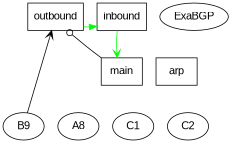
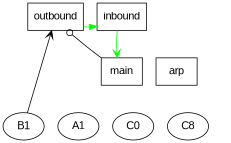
node "ExaBGP": removed
node "B9": label "B9" -> "B1"
node "A8": label "A8" -> "A1"
node "C1": label "C1" -> "C0"
node "C2": label "C2" -> "C8"
